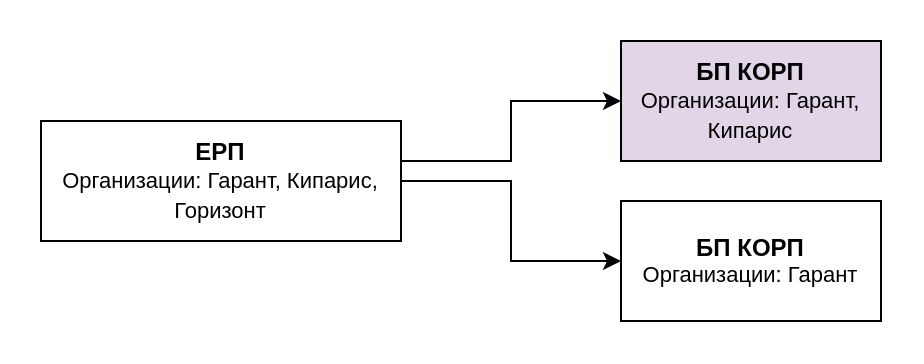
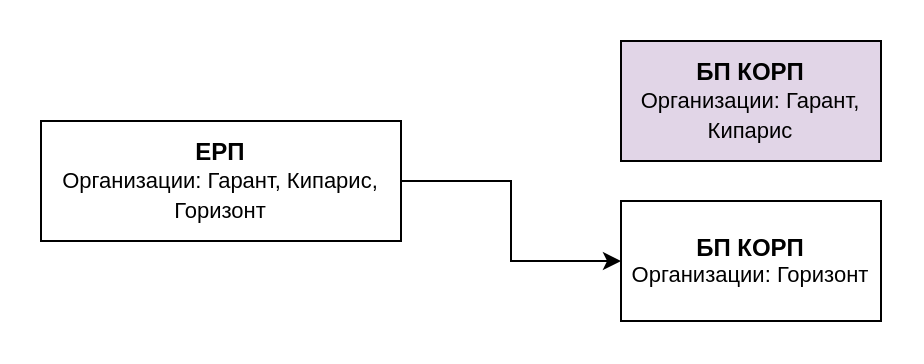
edge "ЕРП Организации: Гарант, Кипарис, Горизонт" -> "БП КОРП Организации: Гарант, Кипарис": removed
node "БП КОРП Организации: Гарант": label "БП КОРП Организации: Гарант" -> "БП КОРП Организации: Горизонт"
